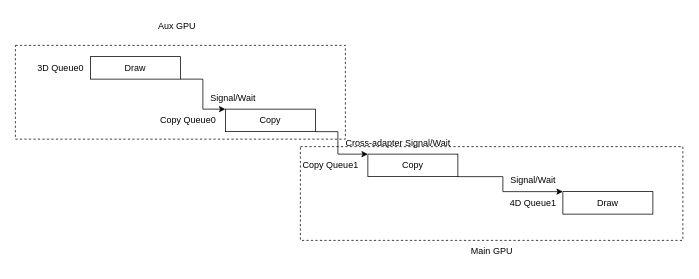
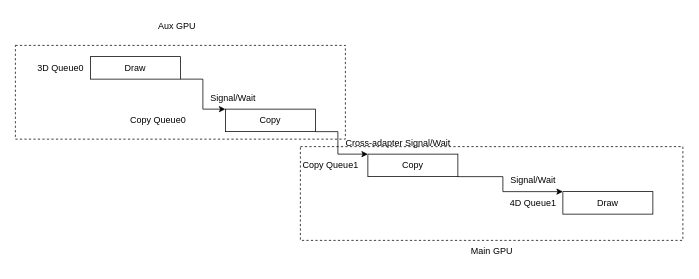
node "Copy Queue0": moved (188, 120) -> (158, 120)
